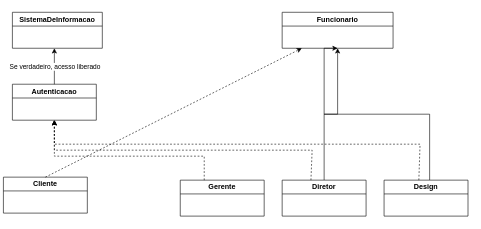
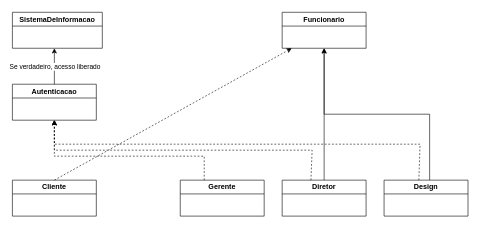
node "Funcionario": size 111x36 -> 84x36
node "Cliente": moved (45, 195) -> (54, 198)
